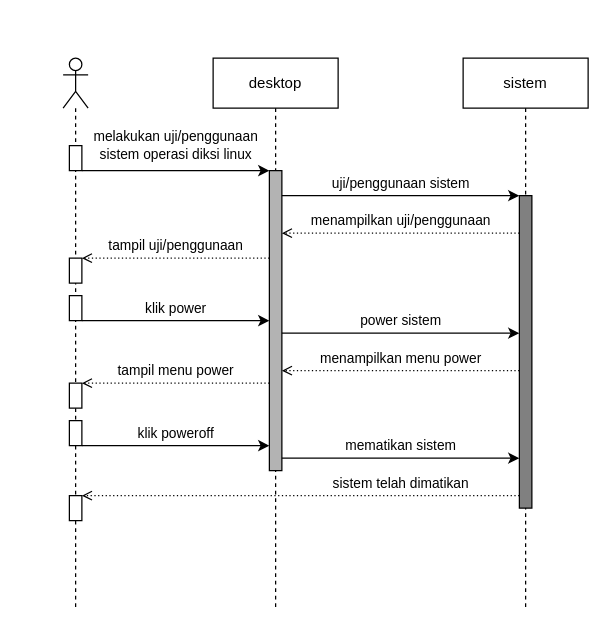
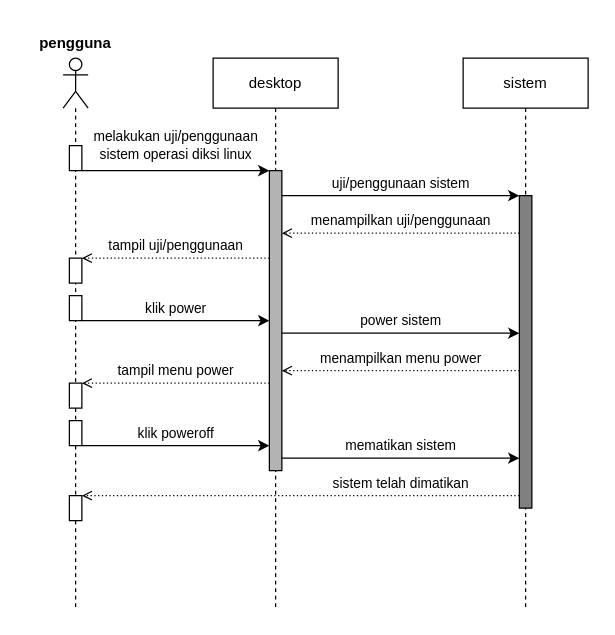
node "pengguna": added
